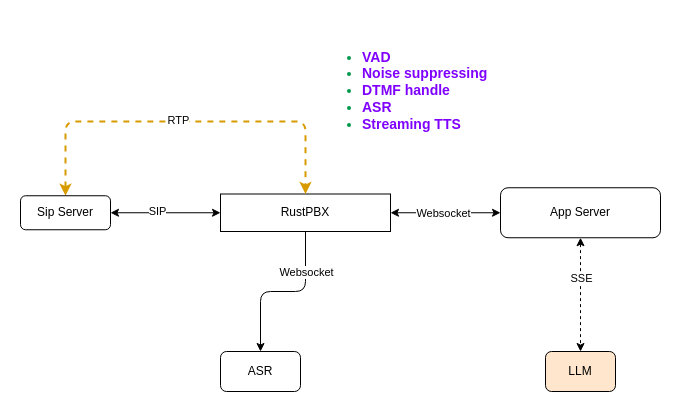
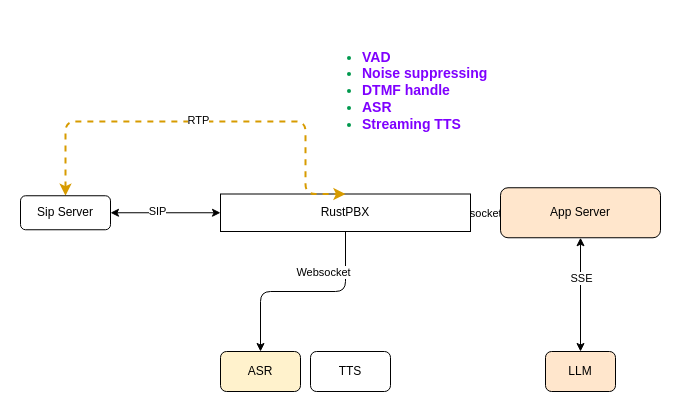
node "RustPBX": size 170x38 -> 250x38
node "App Server": fillcolor #ffffff -> #ffe6cc
edge "App Server" -- "LLM": style dashed -> solid
node "ASR": fillcolor #ffffff -> #fff2cc
node "TTS": added
